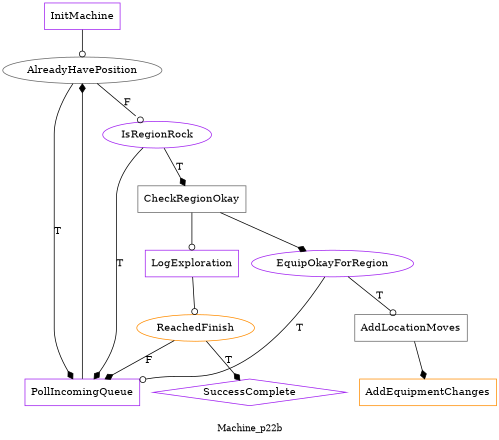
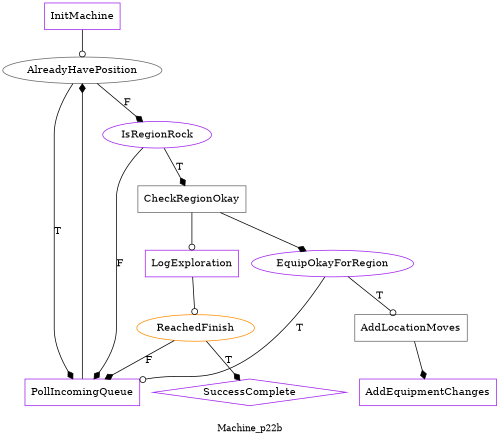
edge "AlreadyHavePosition" -> "IsRegionRock": arrowhead odot -> diamond
edge "IsRegionRock" -> "PollIncomingQueue": label "T" -> "F"
node "AddEquipmentChanges": color darkorange -> purple
